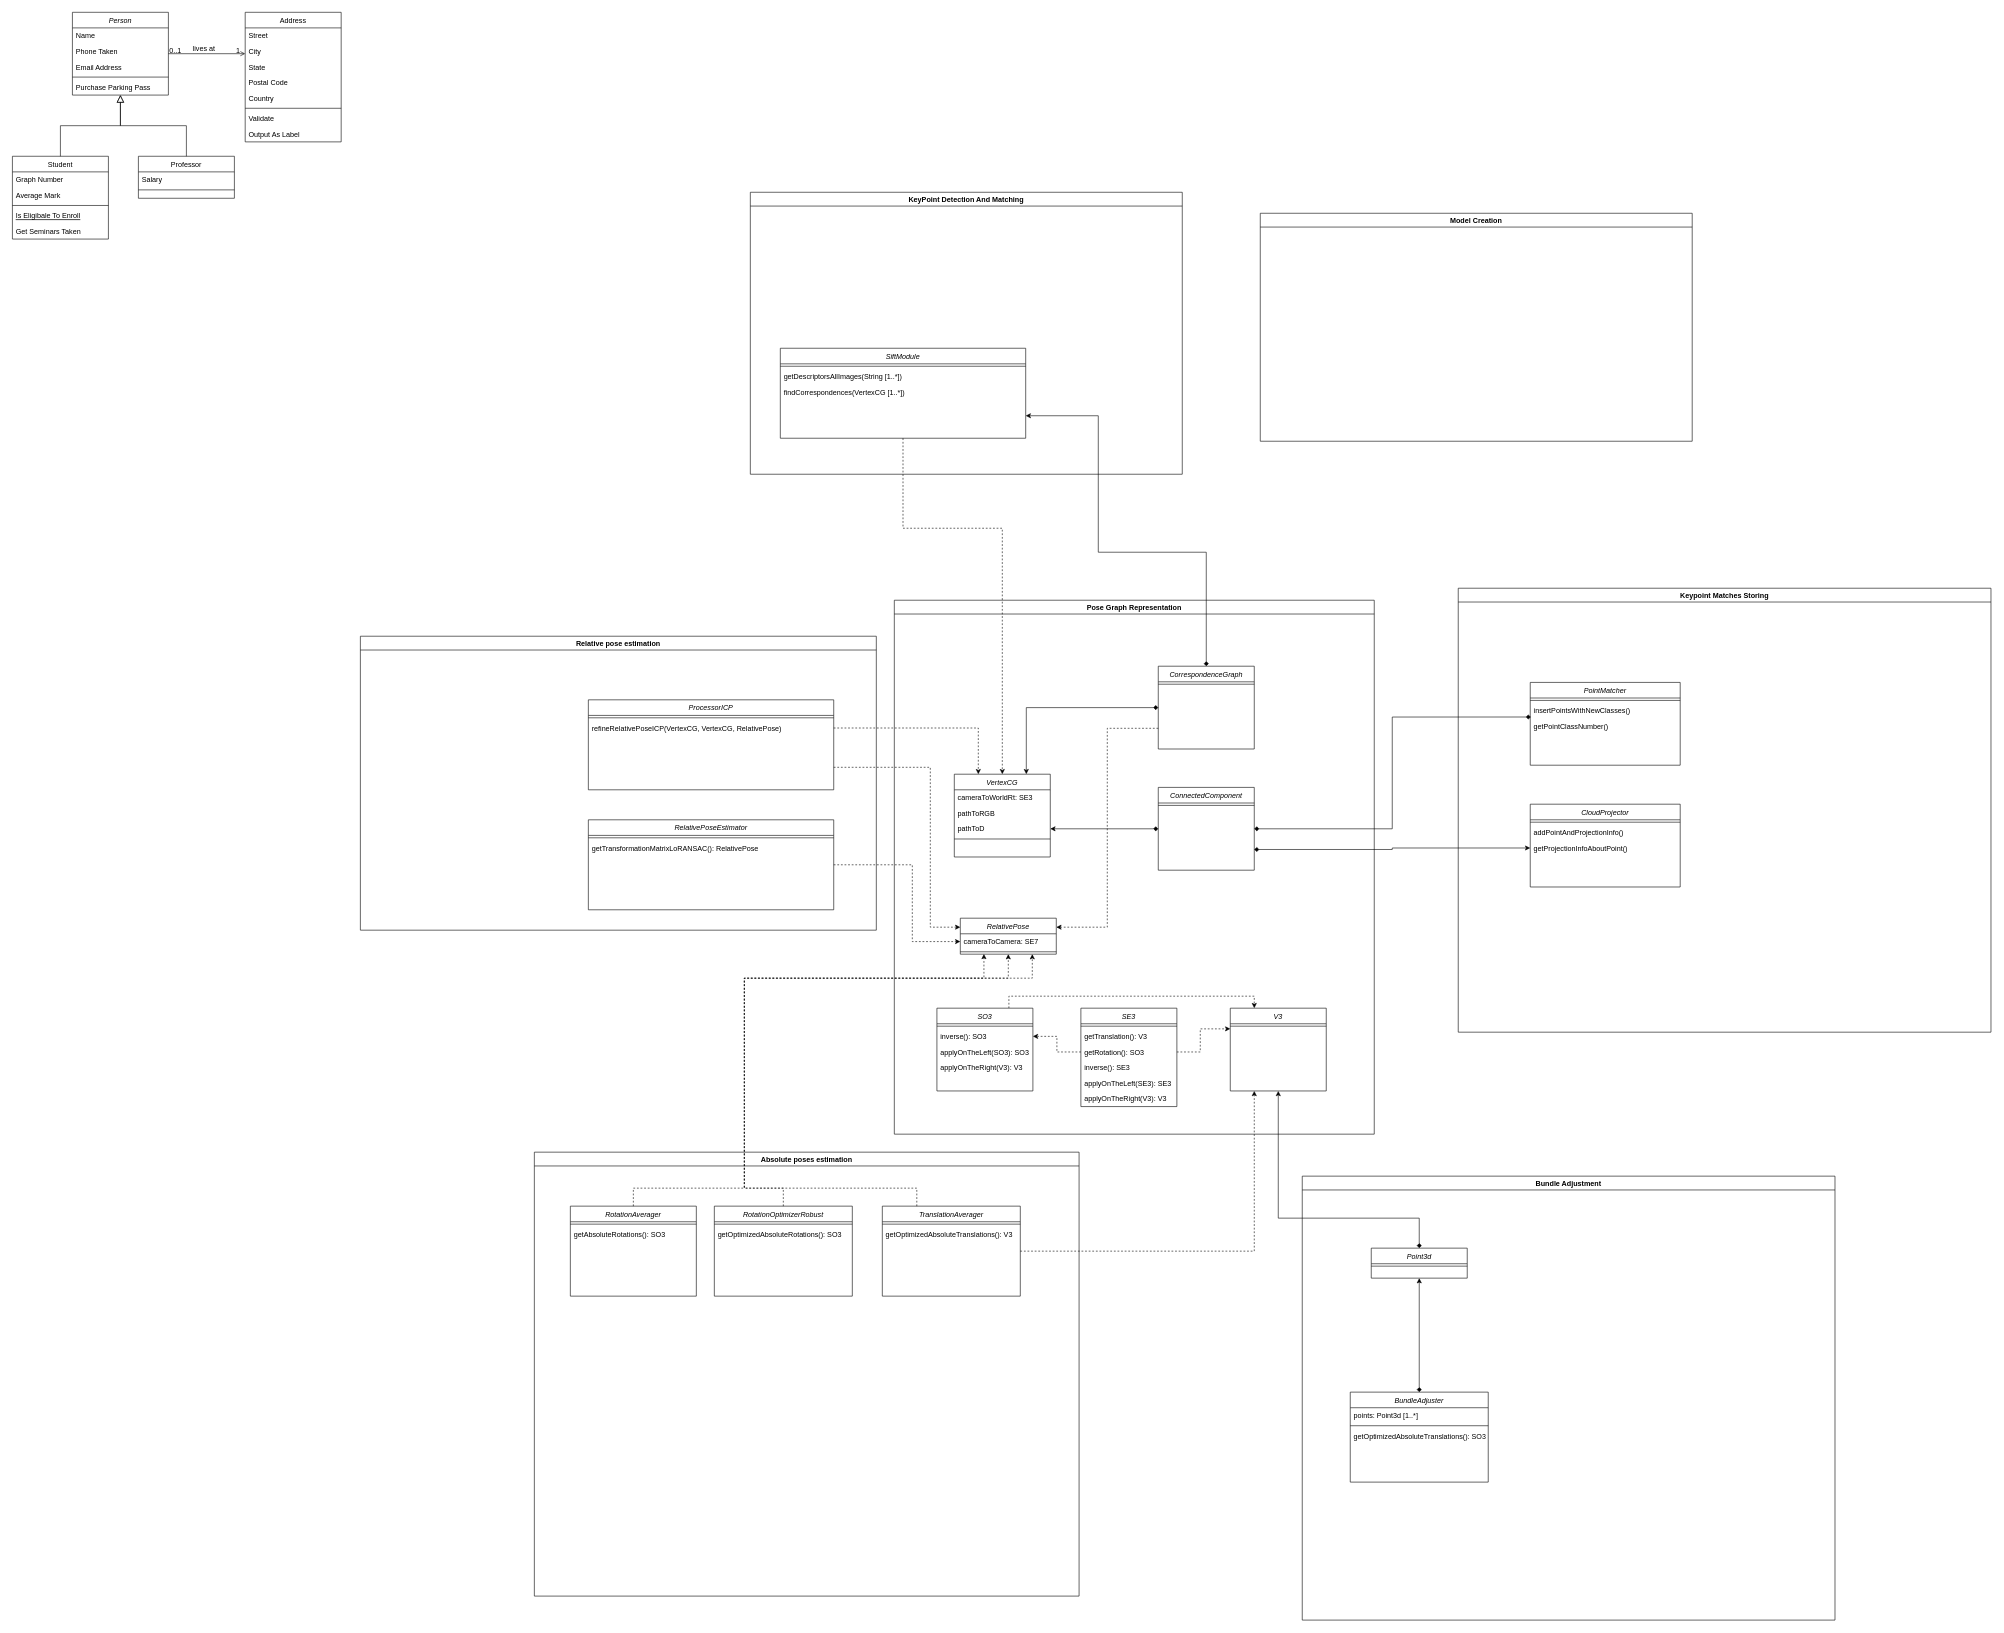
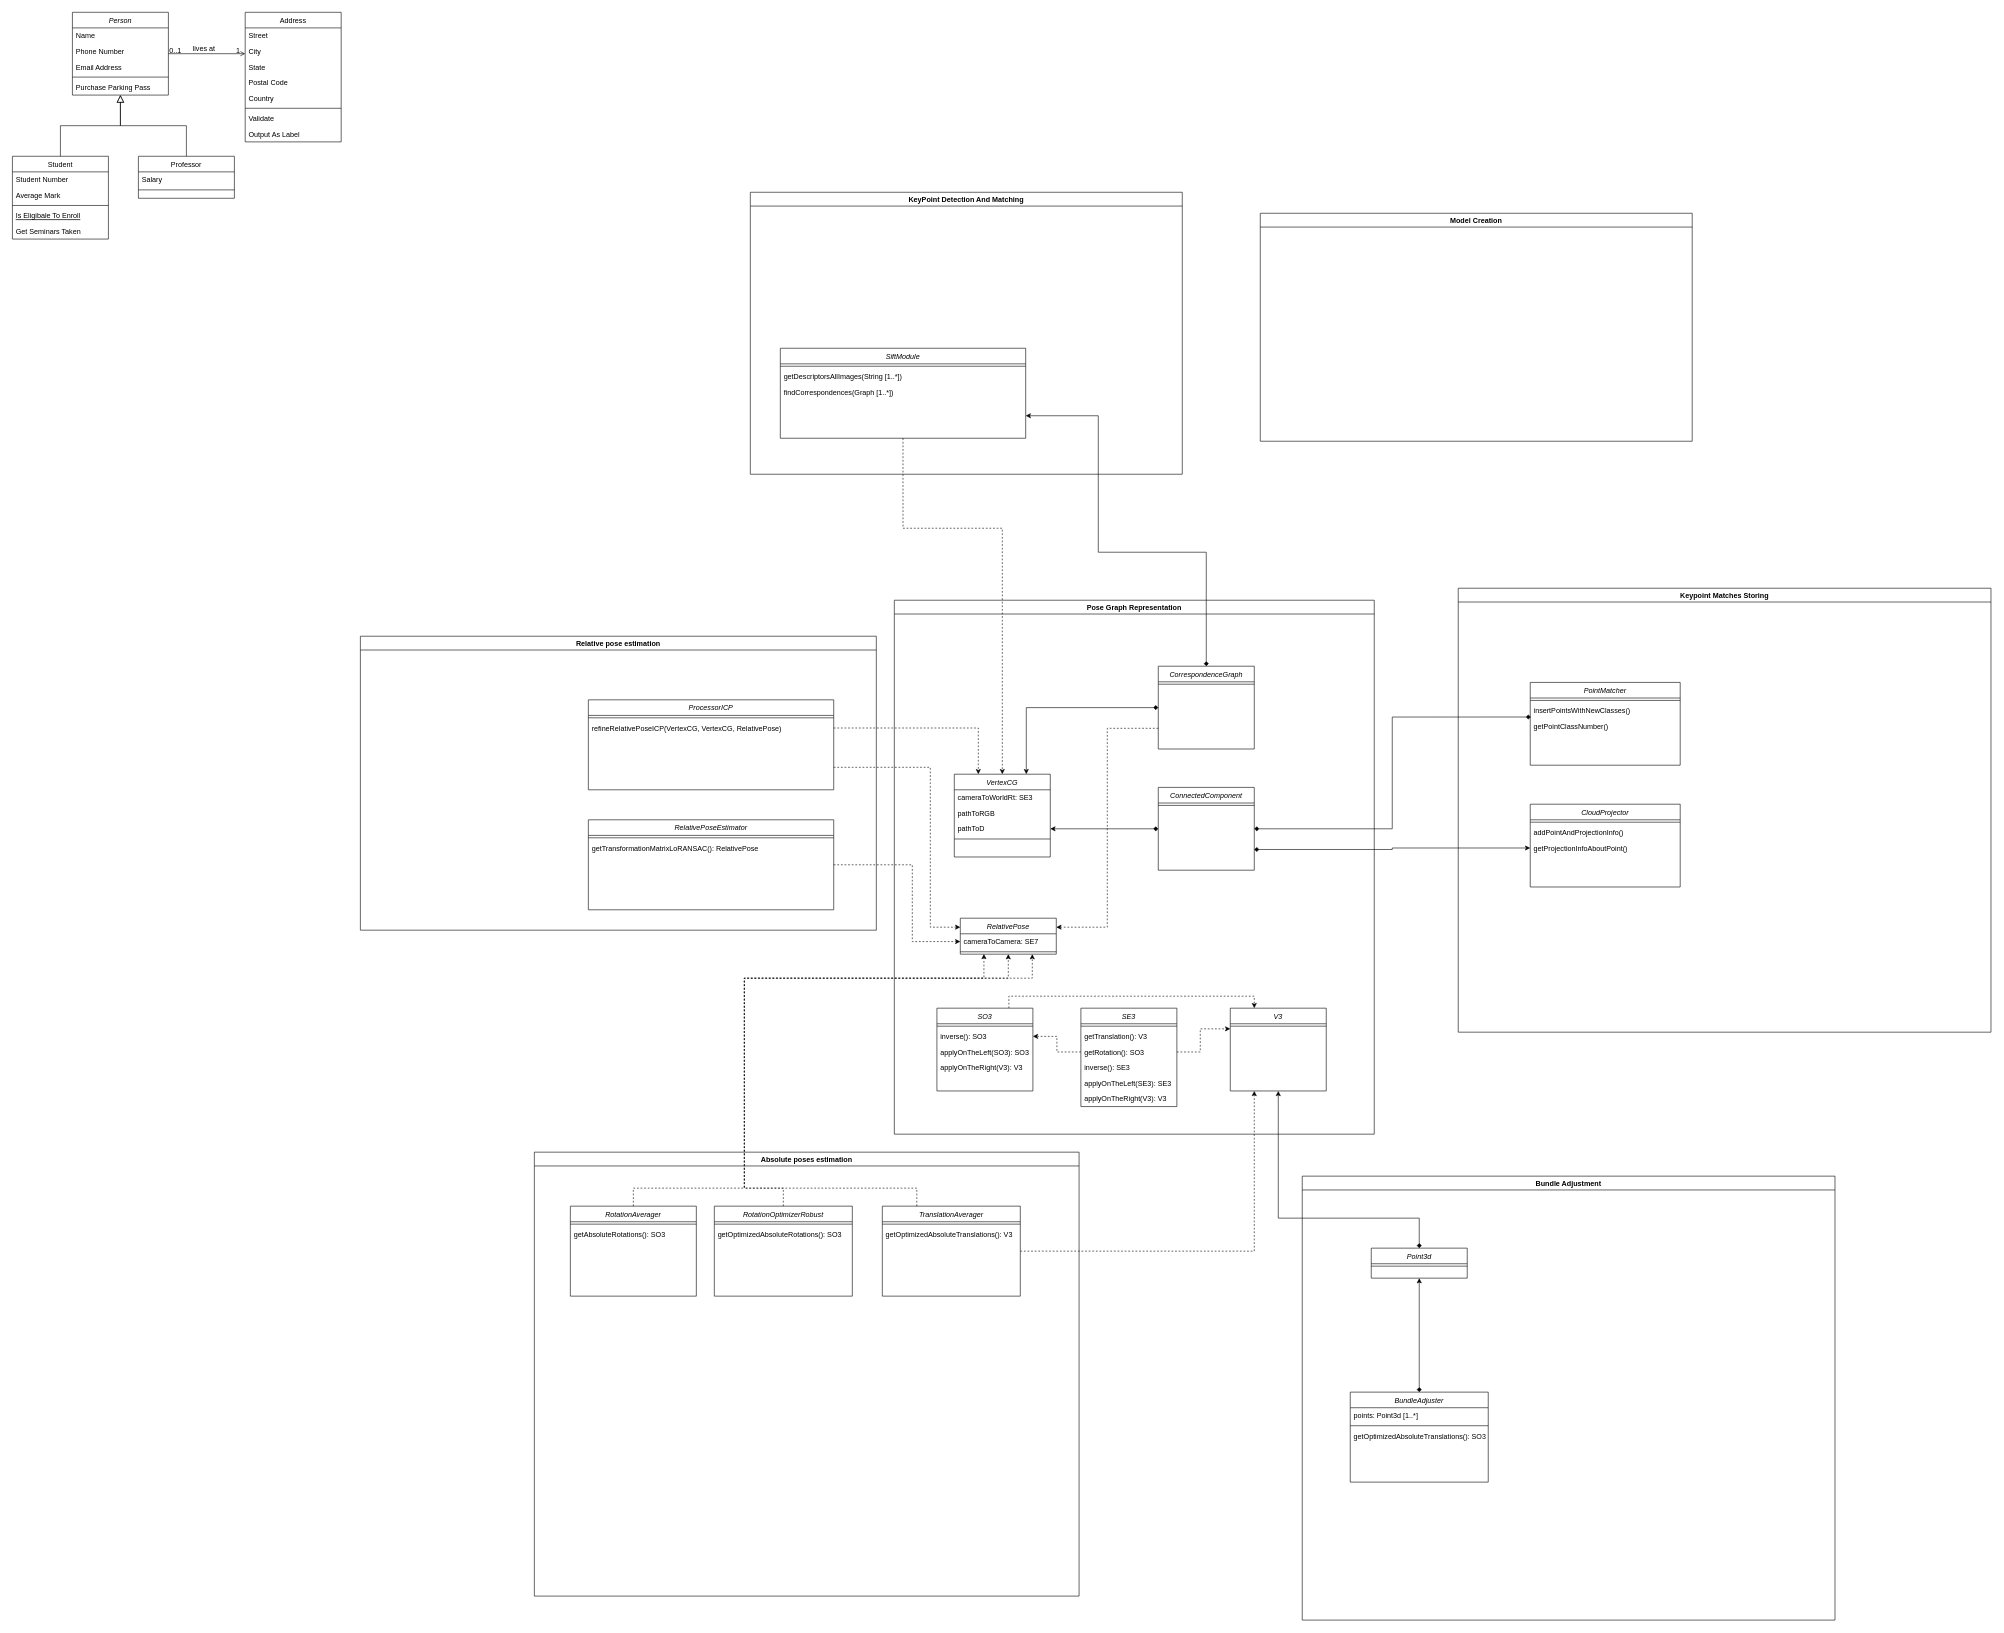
node "Phone Taken": label "Phone Taken" -> "Phone Number"
node "Graph Number": label "Graph Number" -> "Student Number"
node "findCorrespondences(VertexCG [1..*])": label "findCorrespondences(VertexCG [1..*])" -> "findCorrespondences(Graph [1..*])"
